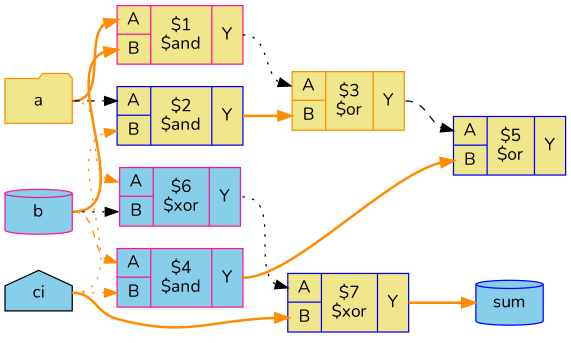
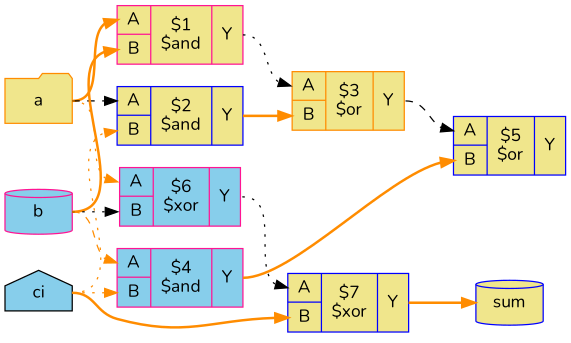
node "sum": fillcolor skyblue -> khaki
